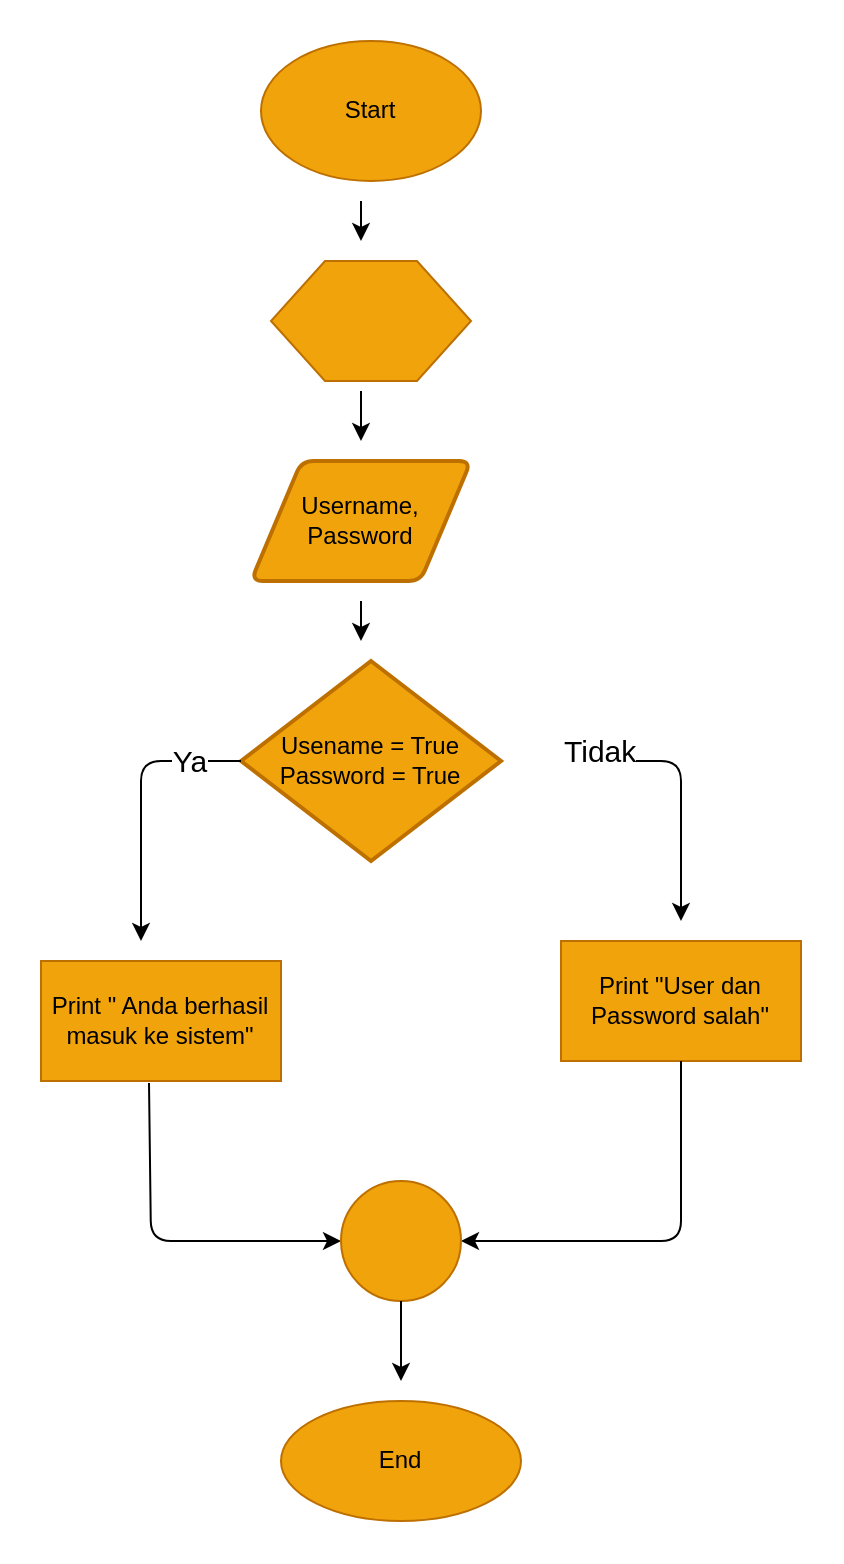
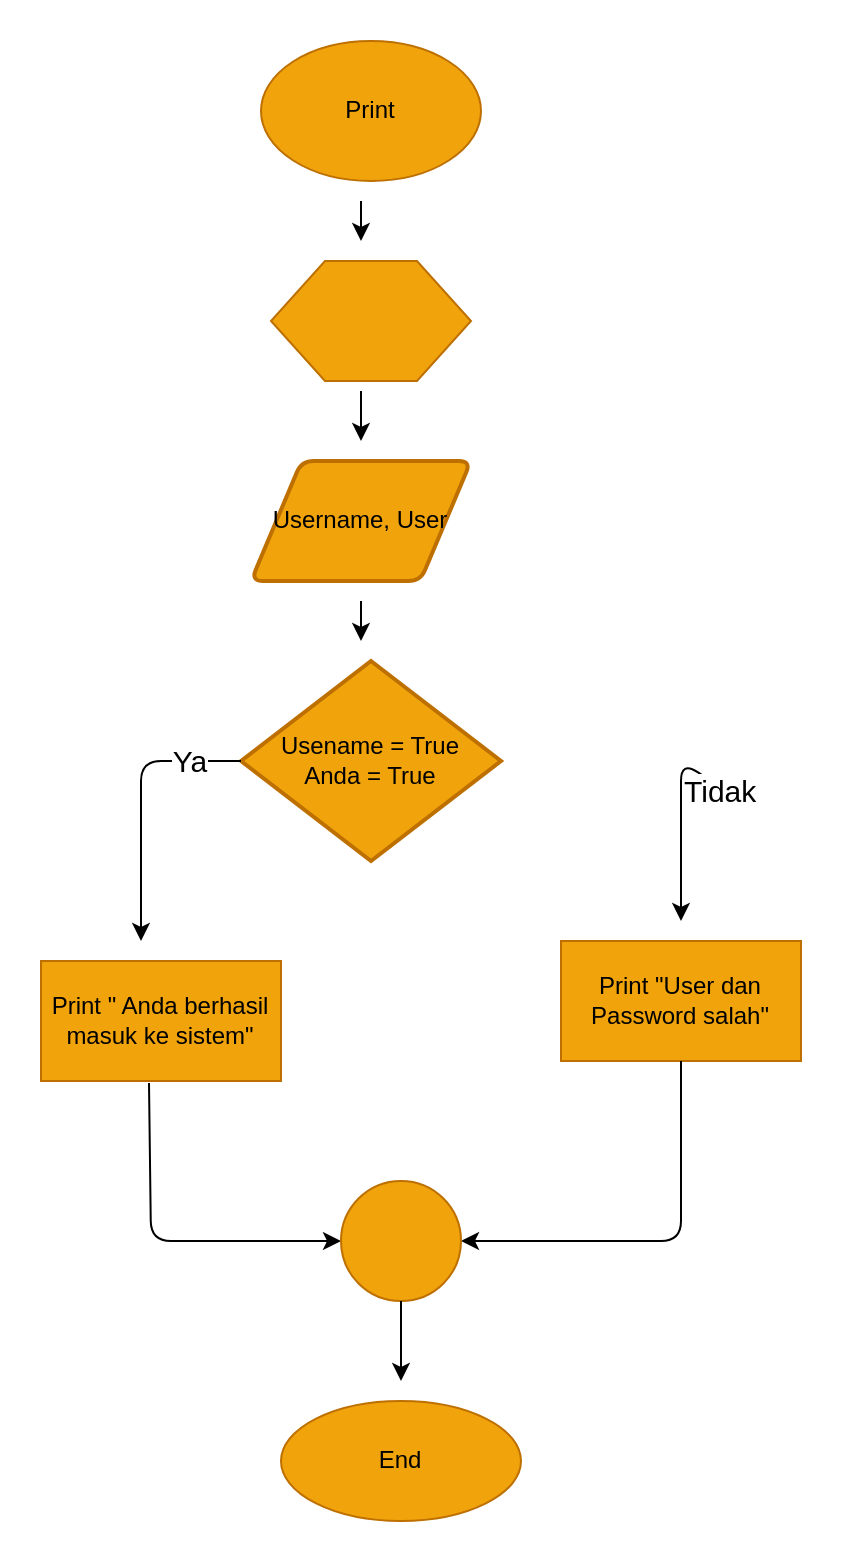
node "Start": label "Start" -> "Print"
node "Username, Password": label "Username, Password" -> "Username, User"
node "Usename = True Password = True": label "Usename = True Password = True" -> "Usename = True Anda = True"
node "Tidak": moved (591, 761) -> (711, 801)
